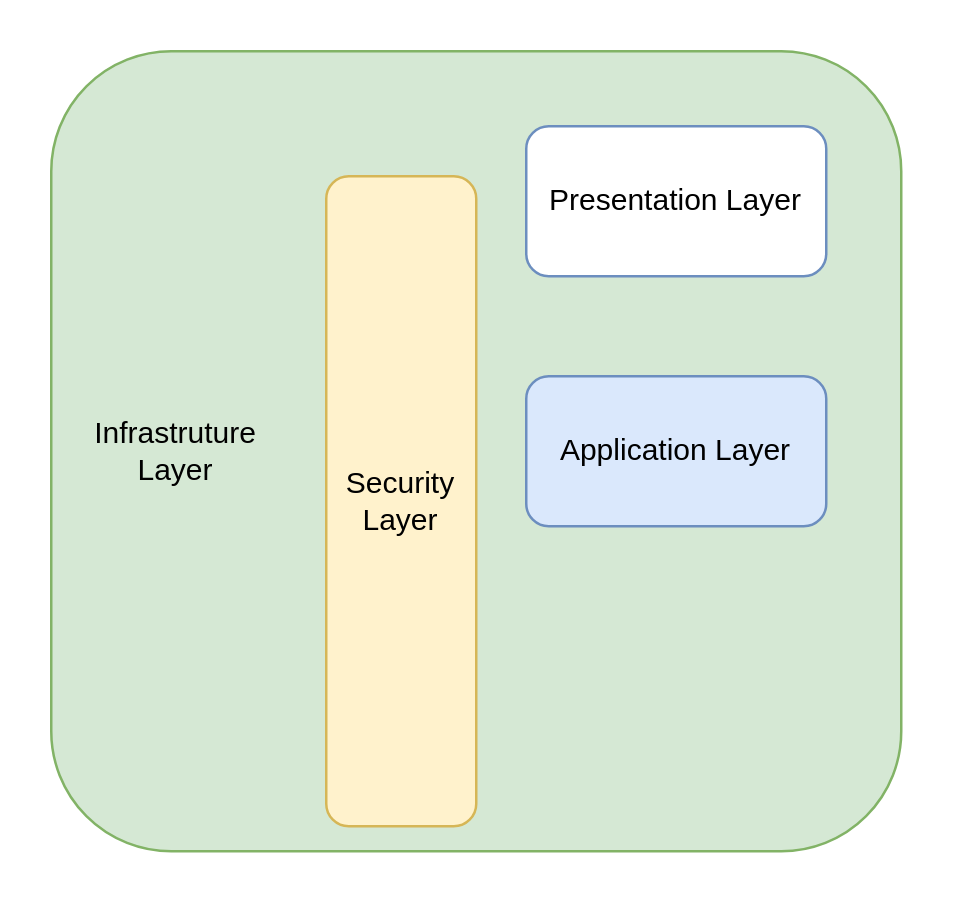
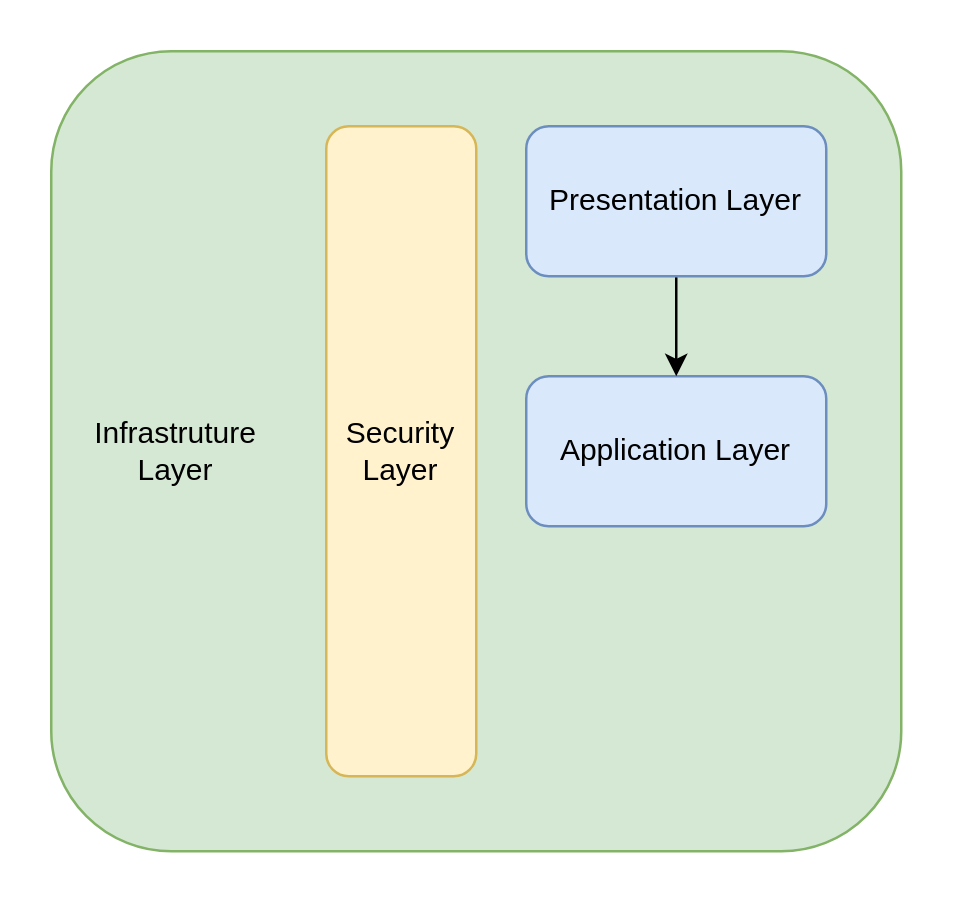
node "Presentation Layer": fillcolor #ffffff -> #dae8fc
edge "Presentation Layer" -> "Application Layer": added
node "Security Layer": moved (401, 501) -> (401, 451)
